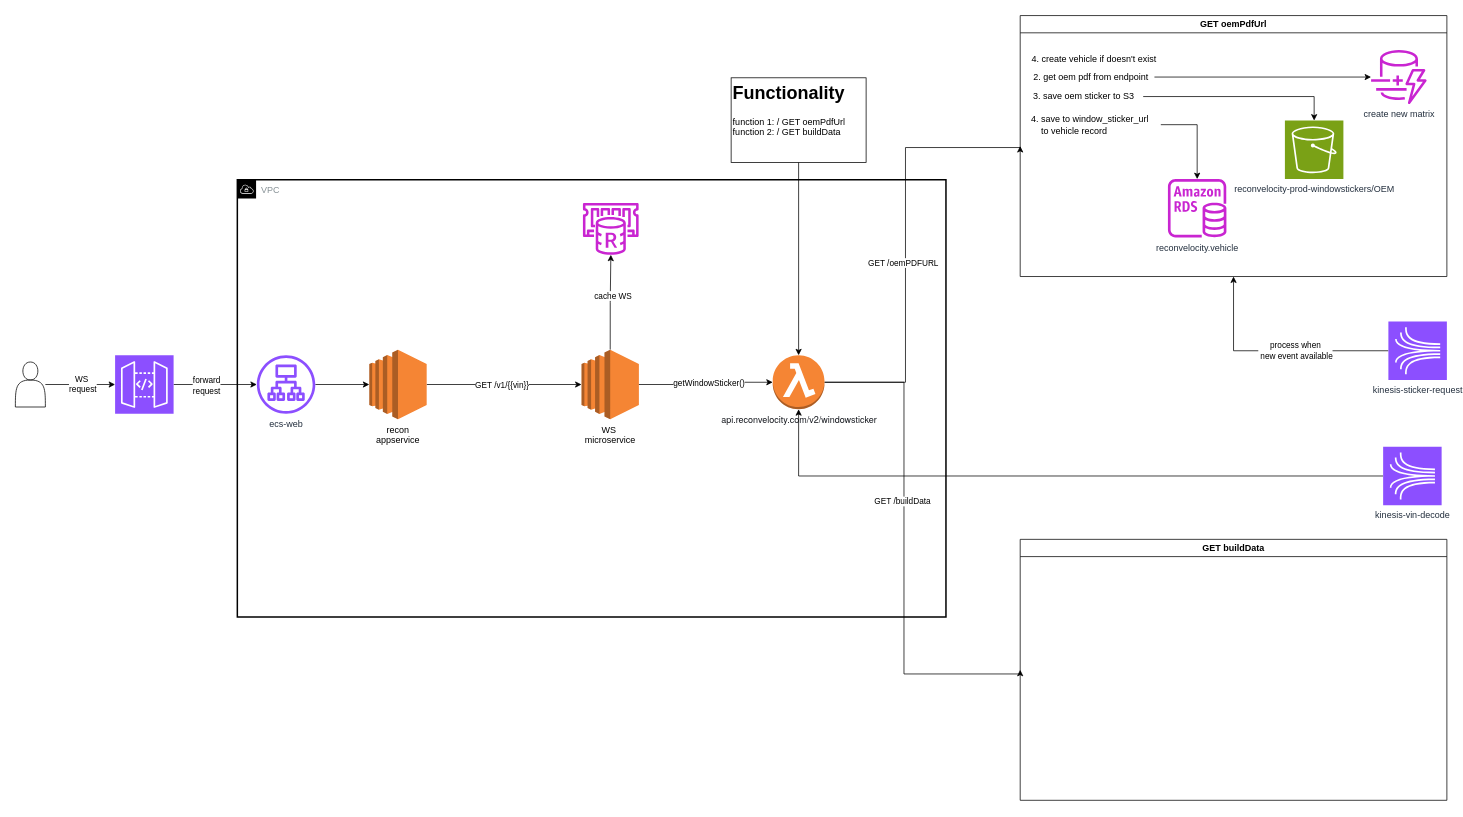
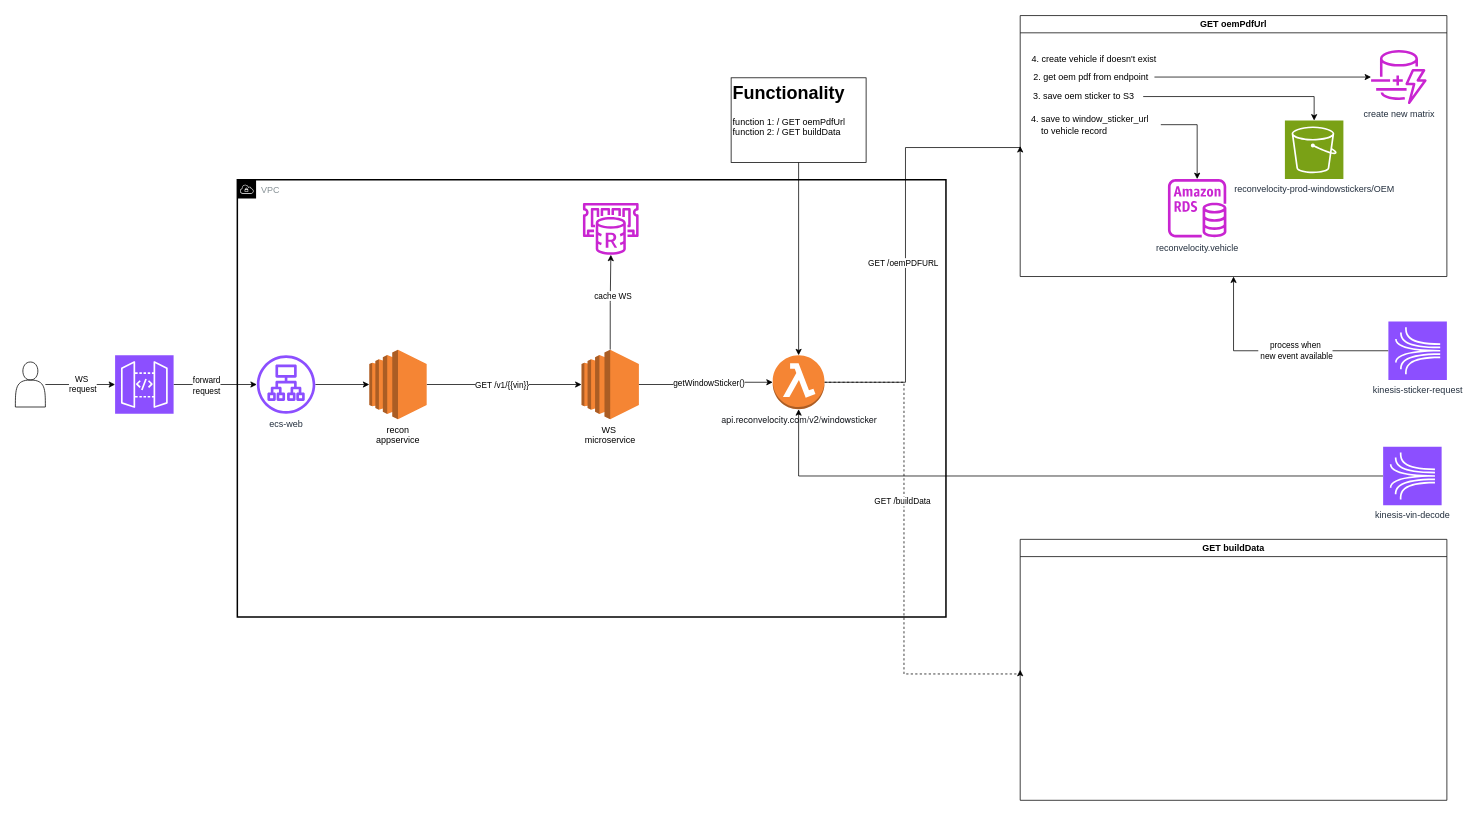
edge "api.reconvelocity.com/v2/windowsticker" -> "GET buildData": style solid -> dashed
